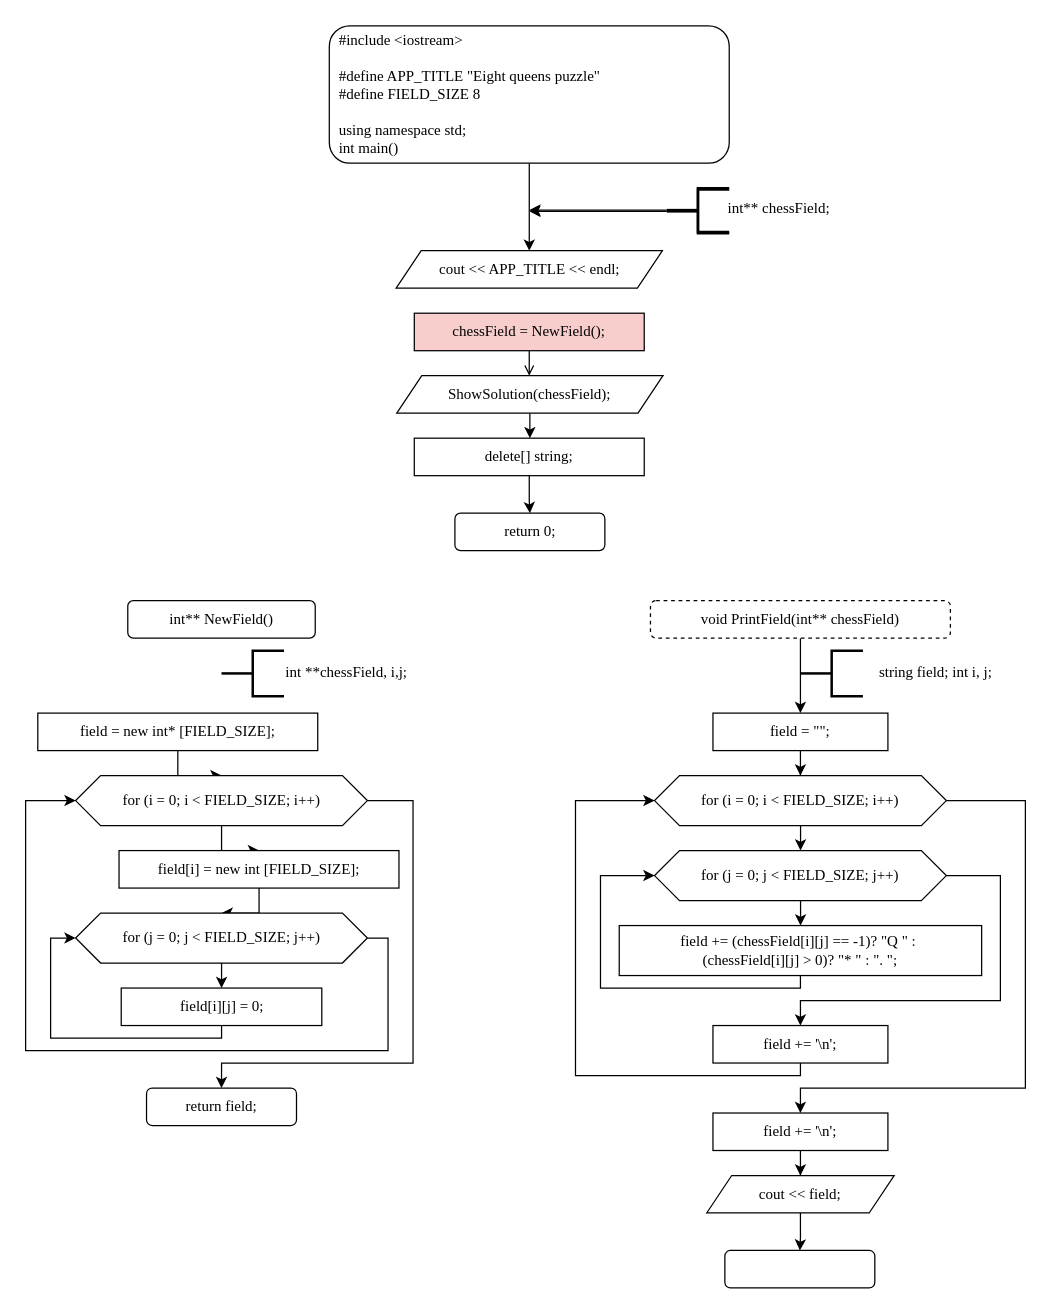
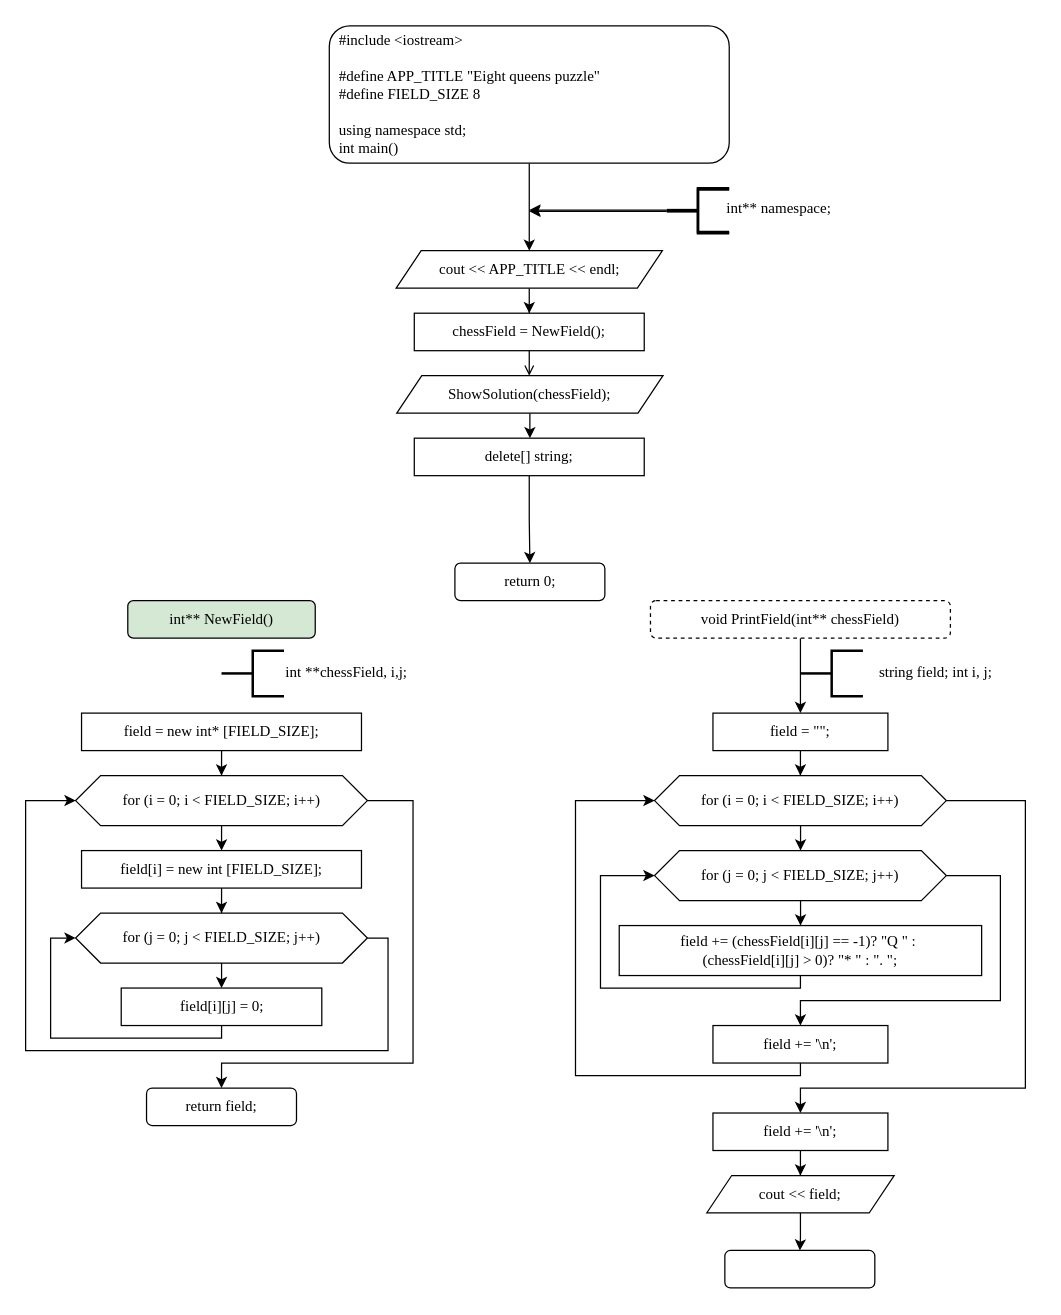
node "int** chessField;": label "int** chessField;" -> "int** namespace;"
edge "cout << APP_TITLE << endl;" -> "chessField = NewField();": added
node "chessField = NewField();": fillcolor #f8cecc -> #ffffff
node "return 0;": moved (530, 532) -> (530, 582)
node "int** NewField()": fillcolor #ffffff -> #d5e8d4
node "field = new int* [FIELD_SIZE];": moved (178, 732) -> (222, 732)
node "field[i] = new int [FIELD_SIZE];": moved (259, 869) -> (222, 869)
